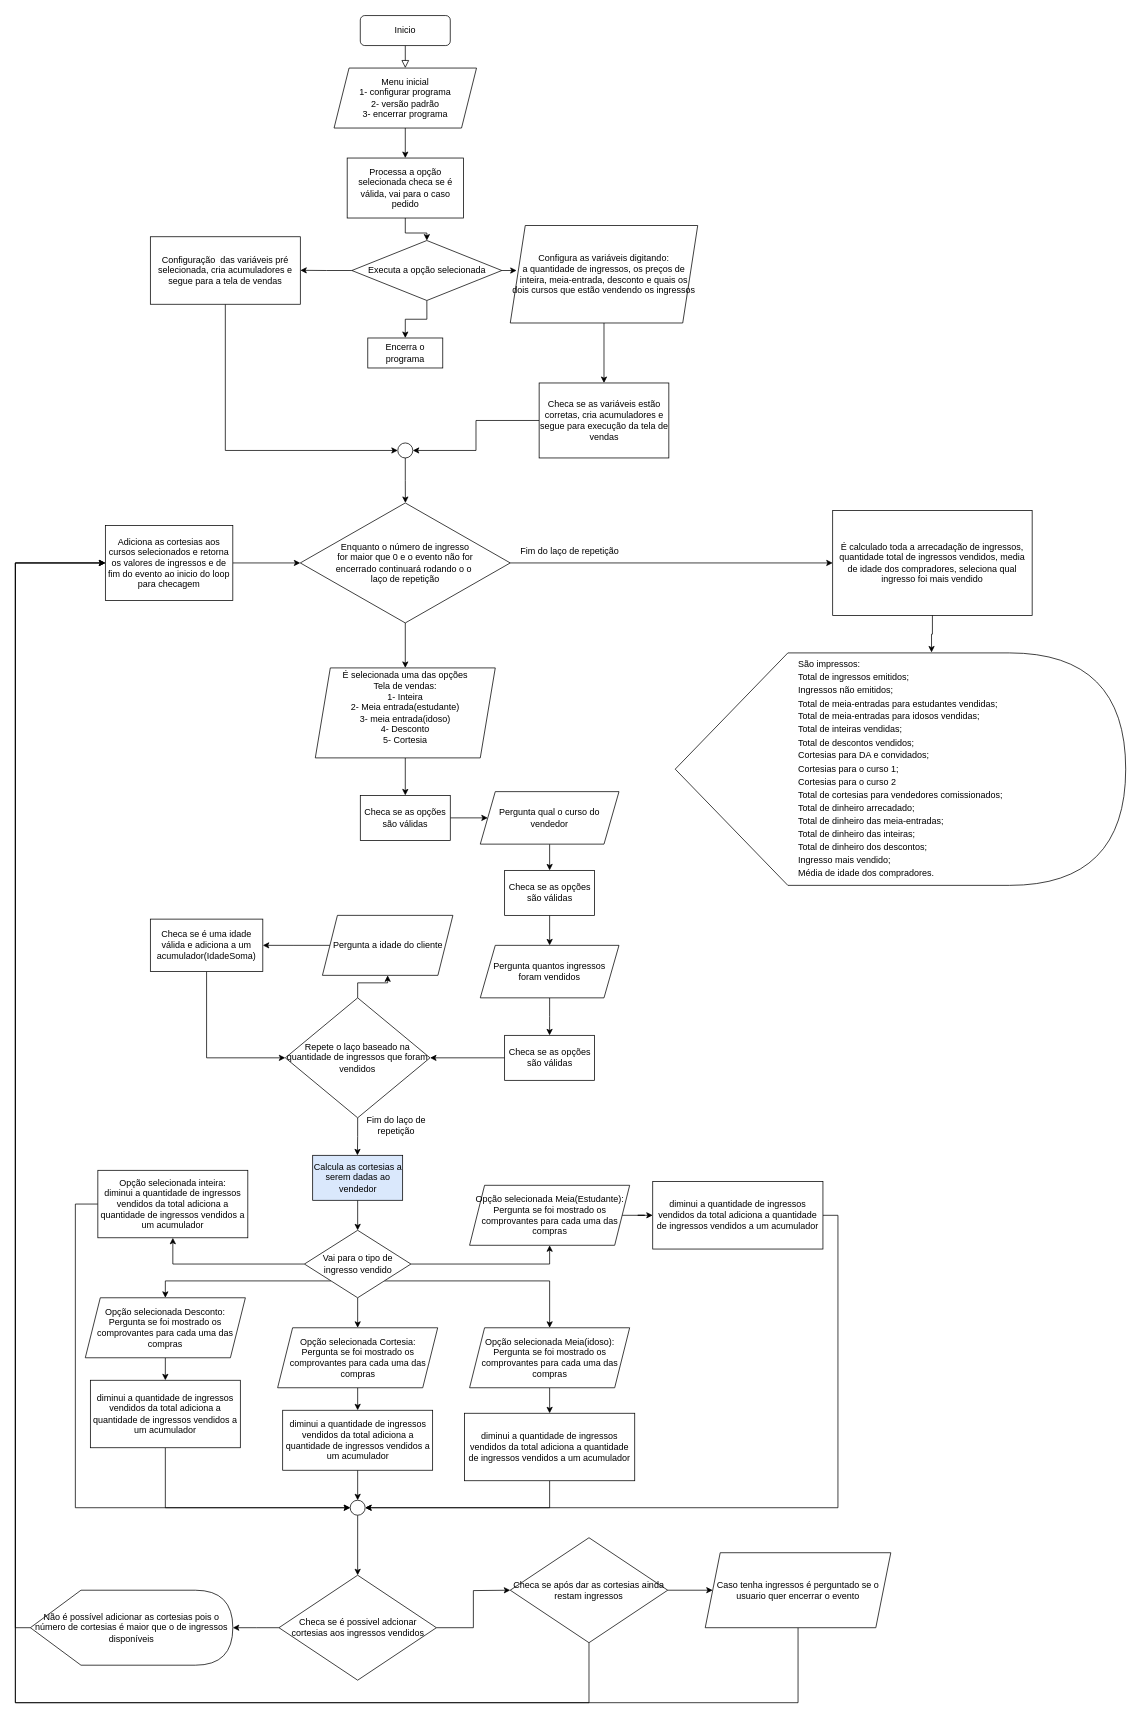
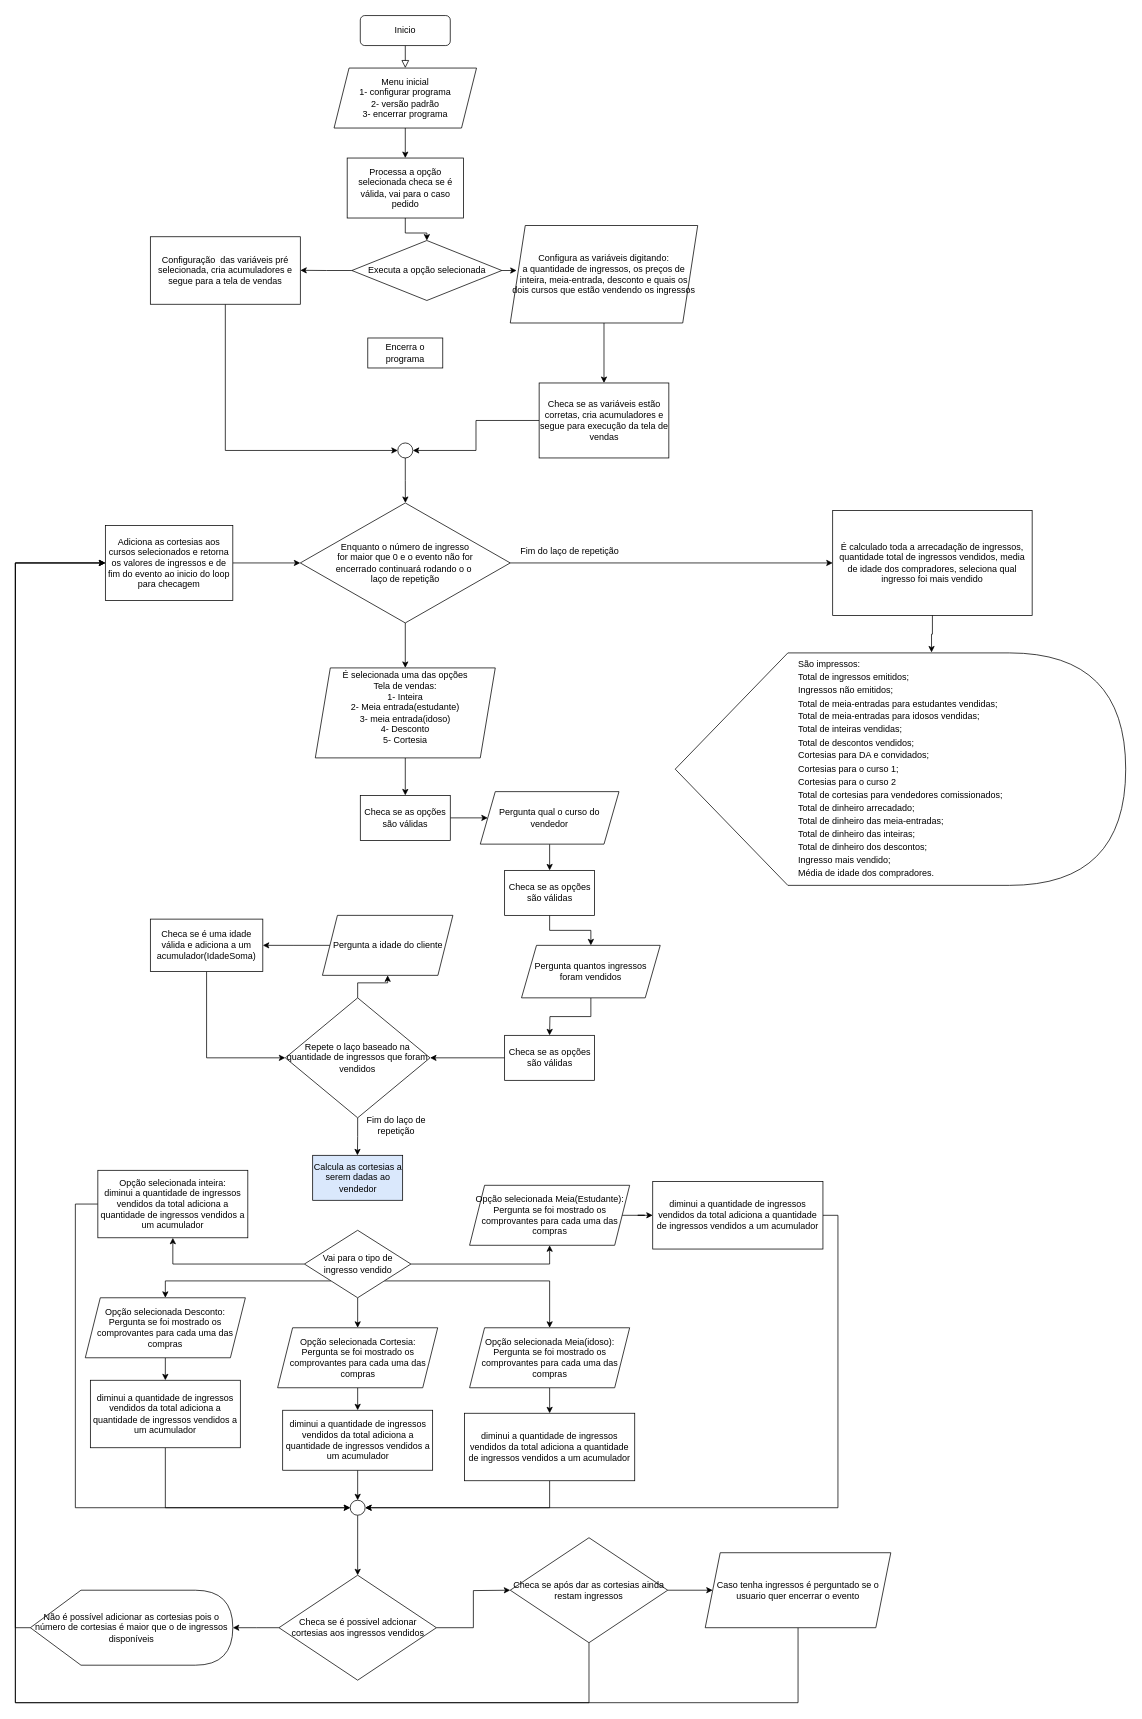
edge "Executa a opção selecionada" -> "Encerra o programa": removed
node "Pergunta quantos ingressos foram vendidos": moved (550, 972) -> (591, 972)
edge "Calcula as cortesias a serem dadas ao vendedor" -> "Vai para o tipo de ingresso vendido": removed
